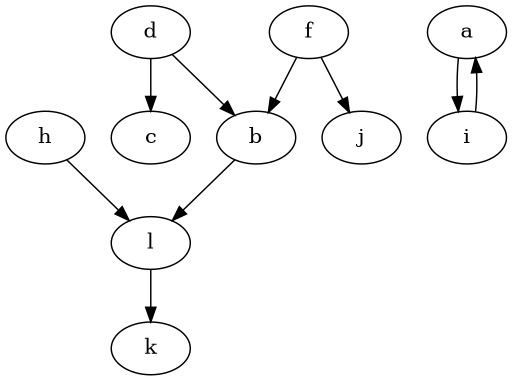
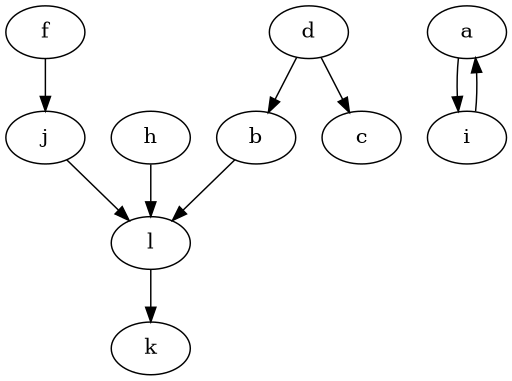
edge "f" -> "b": removed
edge "j" -> "l": added
